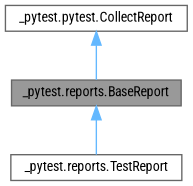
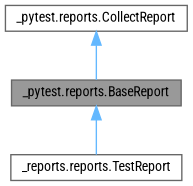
node "_pytest.pytest.CollectReport": label "_pytest.pytest.CollectReport" -> "_pytest.reports.CollectReport"
node "_pytest.reports.TestReport": label "_pytest.reports.TestReport" -> "_reports.reports.TestReport"
